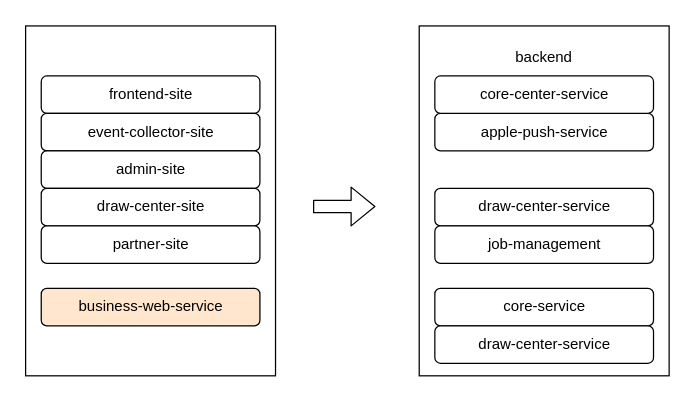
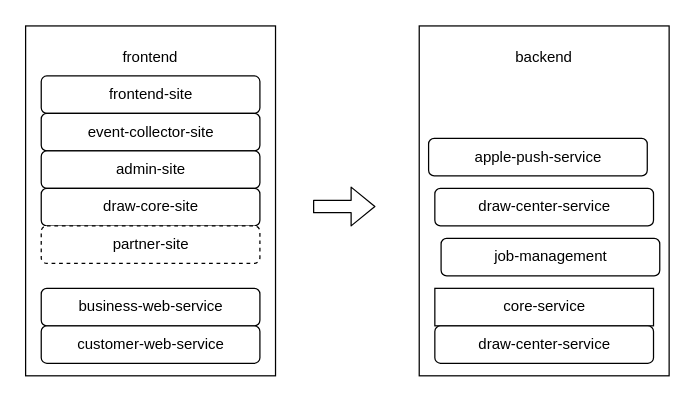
node "frontend": added
node "core-center-service": removed
node "apple-push-service": moved (544, 132) -> (538, 157)
node "draw-center-site": label "draw-center-site" -> "draw-core-site"
node "partner-site": style solid -> dashed
node "job-management": moved (544, 244) -> (551, 257)
node "business-web-service": fillcolor #ffe6cc -> #ffffff
node "core-service": shape rounded rectangle -> rectangle
node "customer-web-service": added
